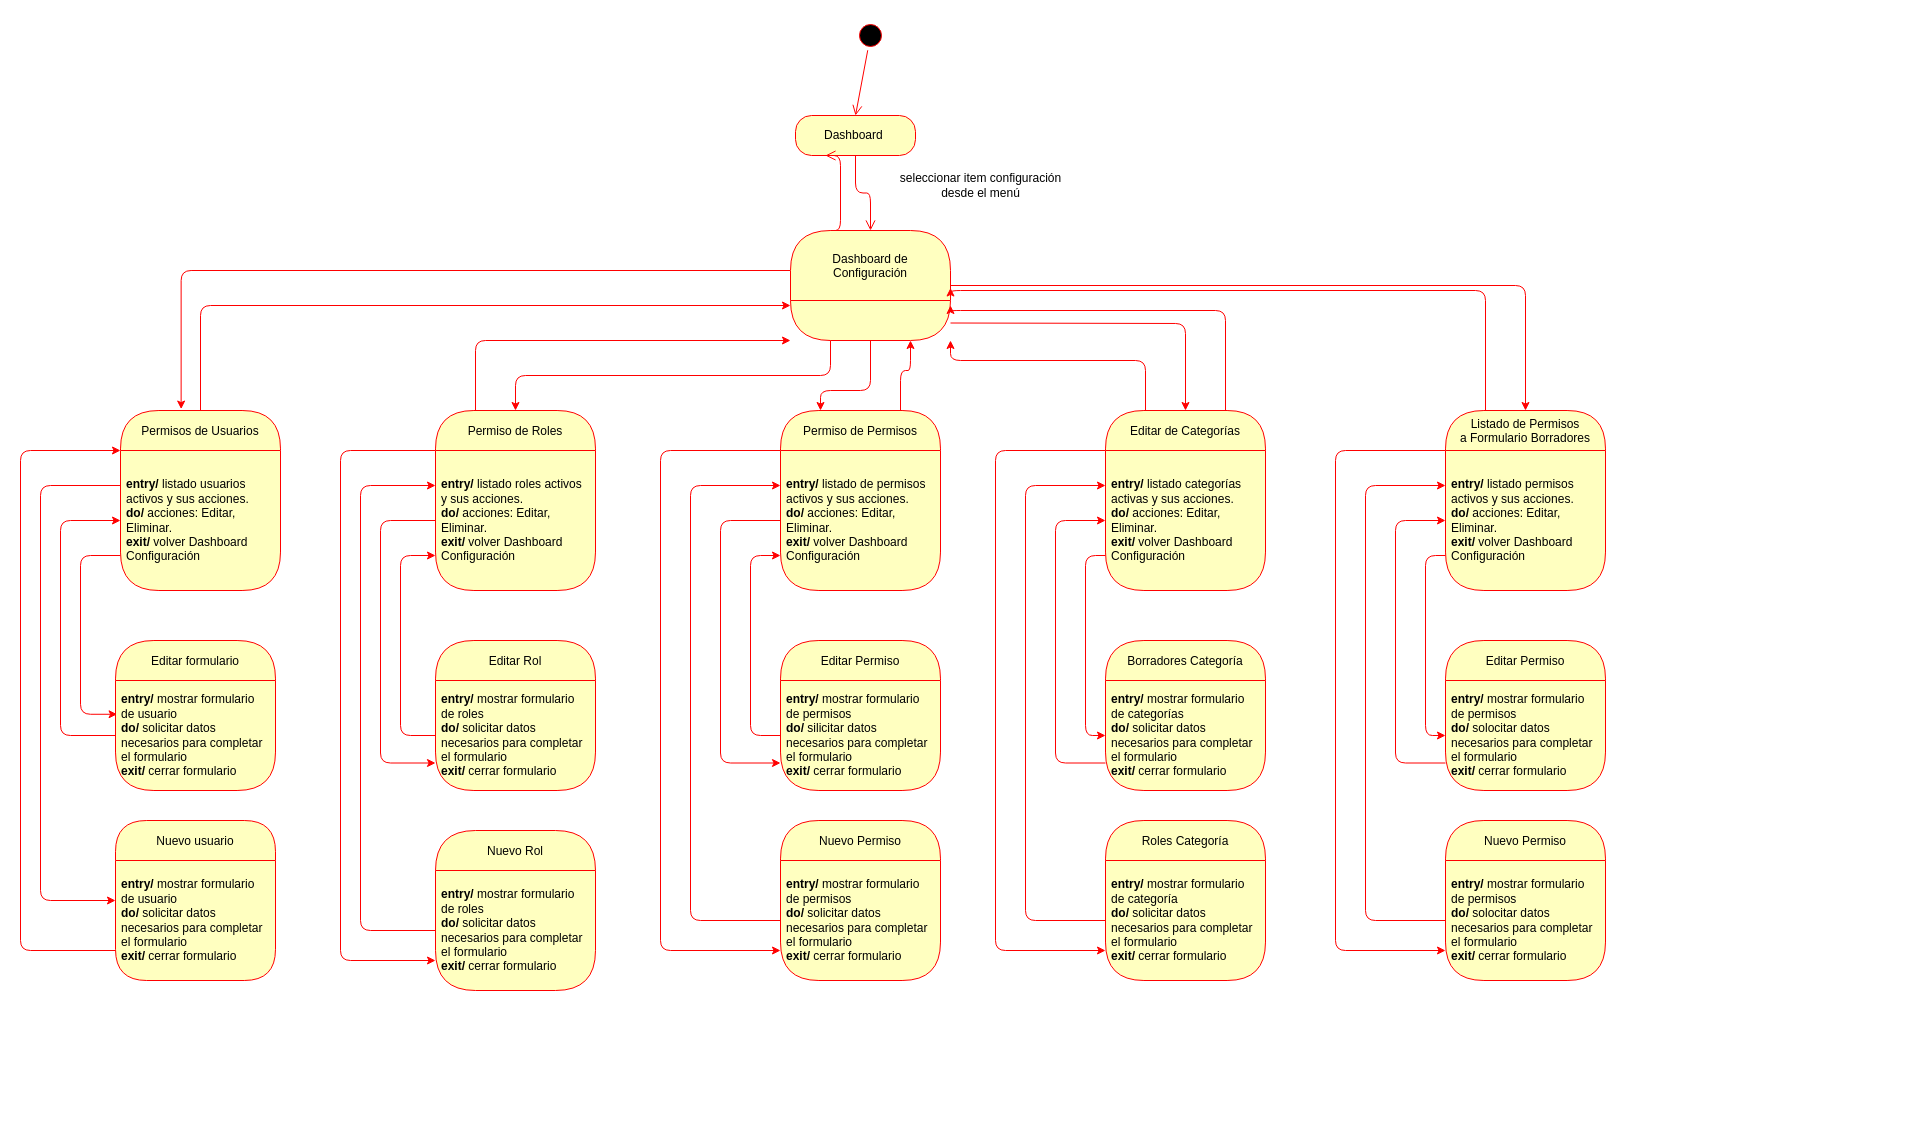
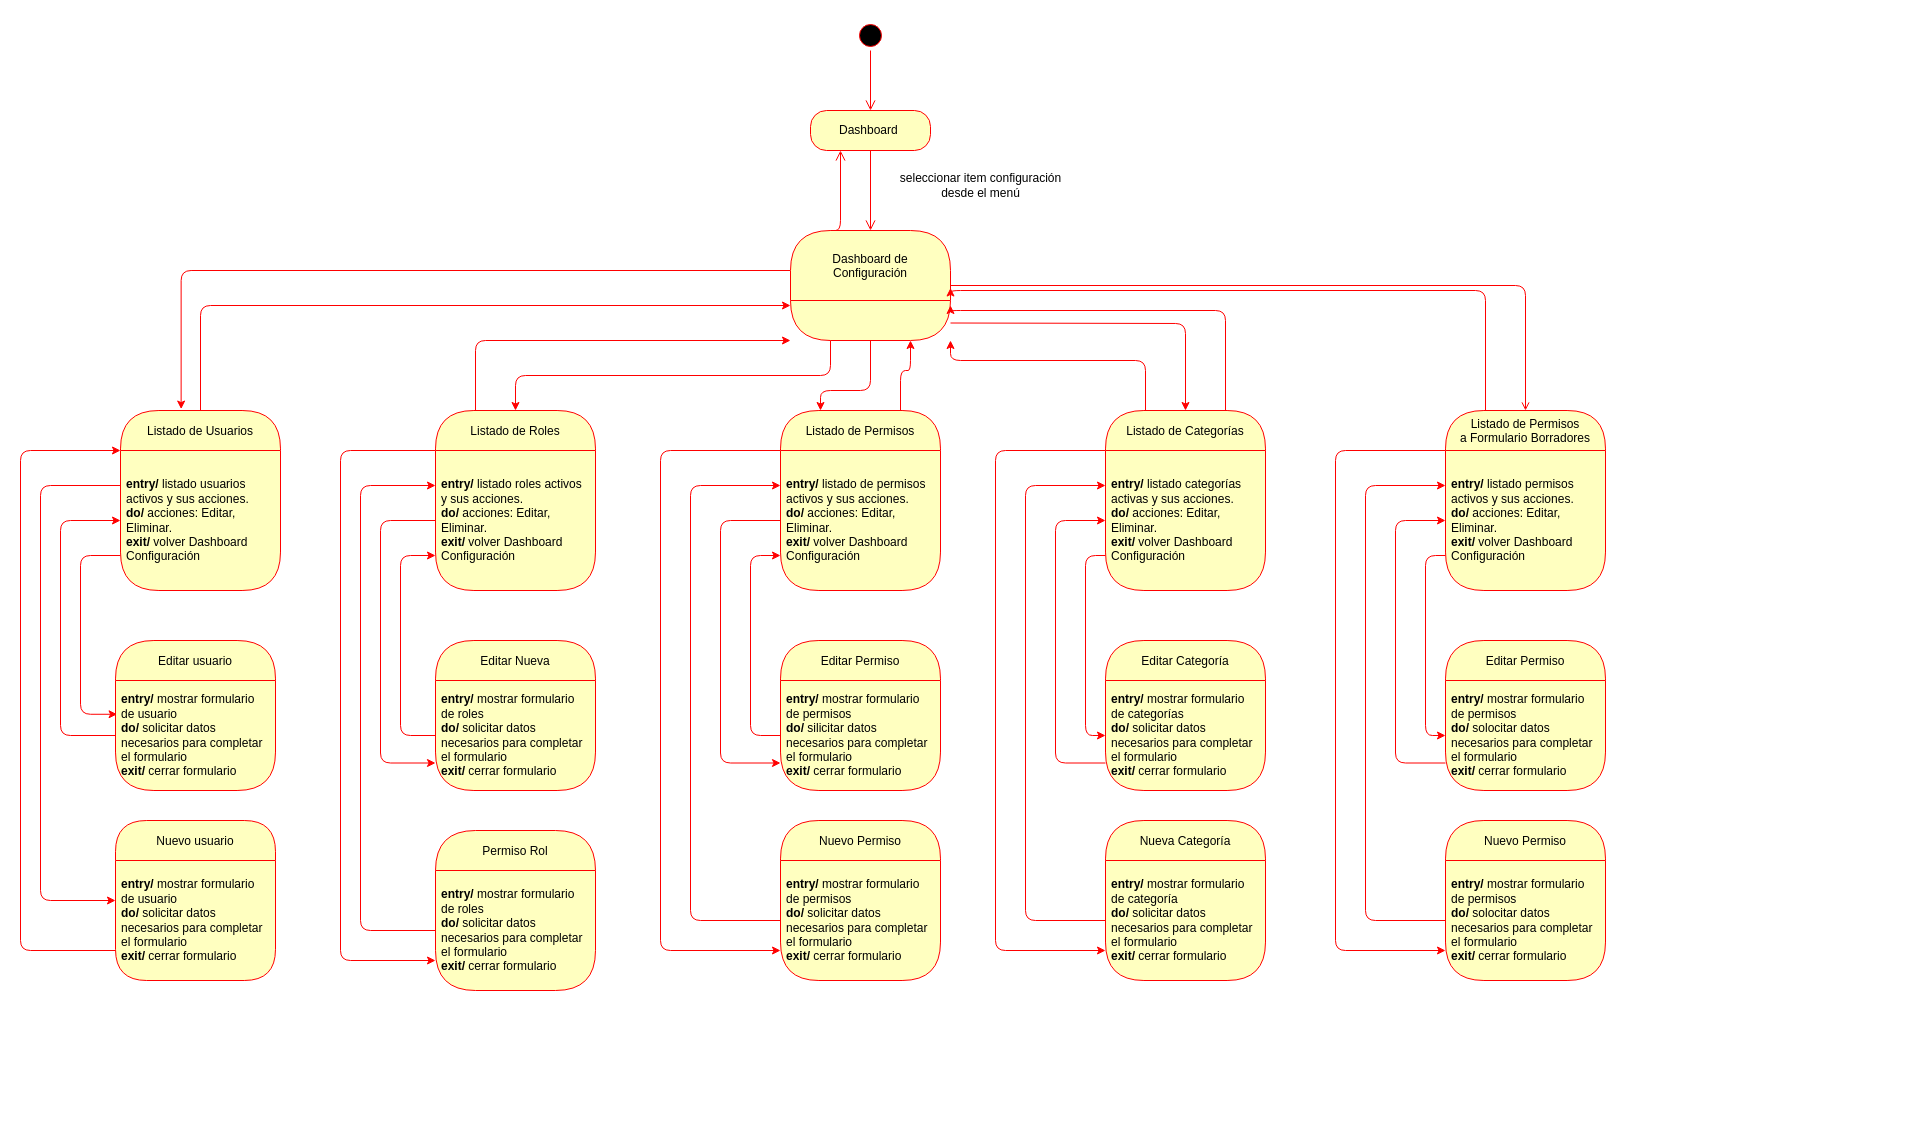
node "Dashboard": moved (856, 136) -> (871, 131)
edge "Dashboard de Configuración" -> "Listado de Permisos a Formulario Borradores": arrowhead classic -> open
node "Permisos de Usuarios": label "Permisos de Usuarios" -> "Listado de Usuarios"
node "Permiso de Roles": label "Permiso de Roles" -> "Listado de Roles"
node "Permiso de Permisos": label "Permiso de Permisos" -> "Listado de Permisos"
node "Editar de Categorías": label "Editar de Categorías" -> "Listado de Categorías"
node "Editar formulario": label "Editar formulario" -> "Editar usuario"
node "Editar Rol": label "Editar Rol" -> "Editar Nueva"
node "Borradores Categoría": label "Borradores Categoría" -> "Editar Categoría"
node "Roles Categoría": label "Roles Categoría" -> "Nueva Categoría"
node "Nuevo Rol": label "Nuevo Rol" -> "Permiso Rol"
